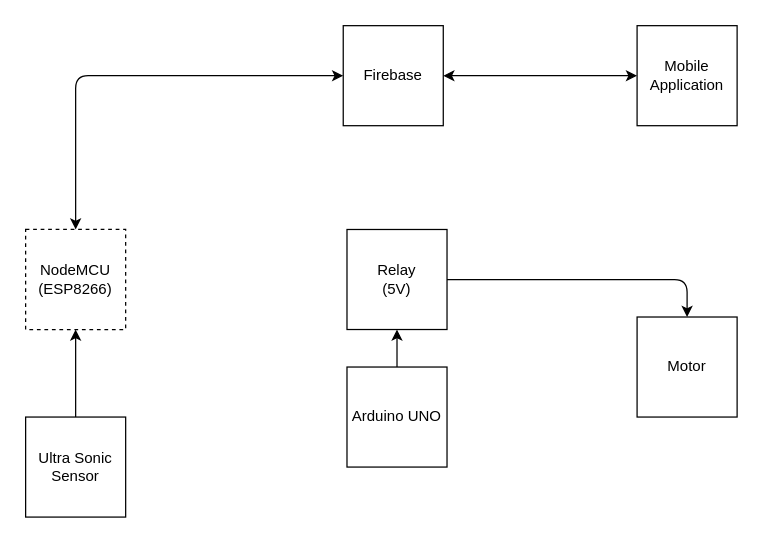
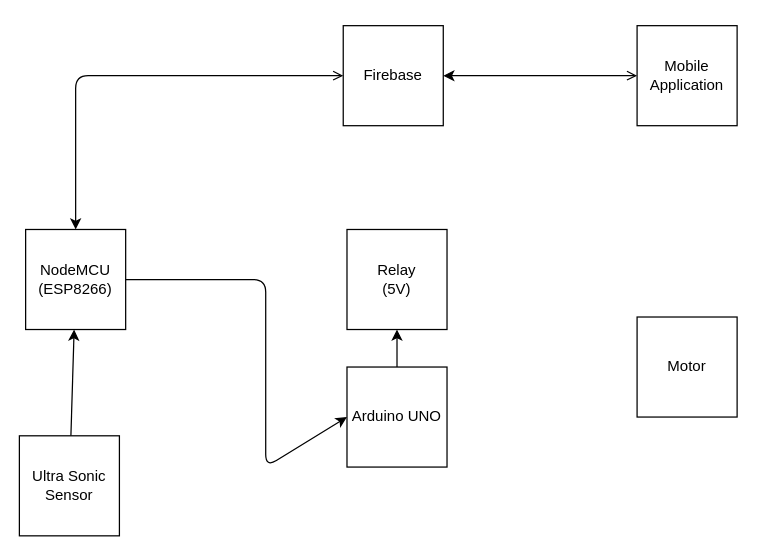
edge "Firebase" -- "NodeMCU (ESP8266)": arrowhead classic -> open
edge "Firebase" -- "Mobile Application": arrowhead classic -> open
node "NodeMCU (ESP8266)": style dashed -> solid
edge "Relay (5V)" -> "Motor": removed
edge "NodeMCU (ESP8266)" -> "Arduino UNO": added
node "Ultra Sonic Sensor": moved (76, 467) -> (69, 486)
